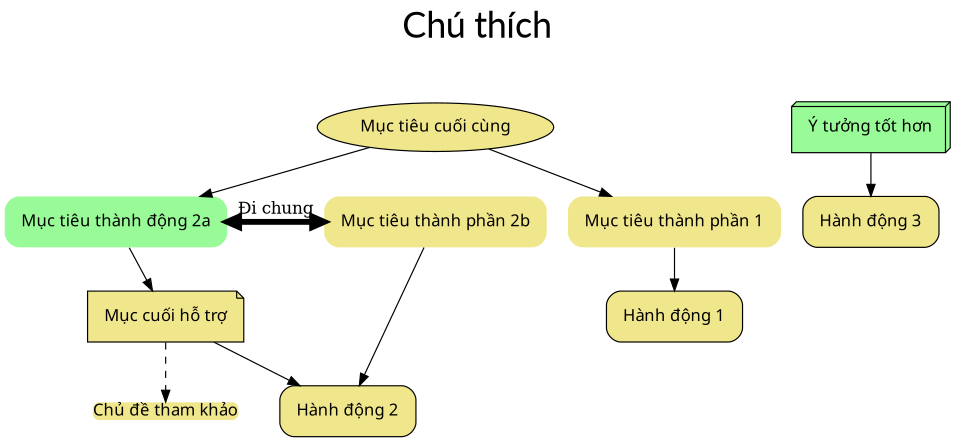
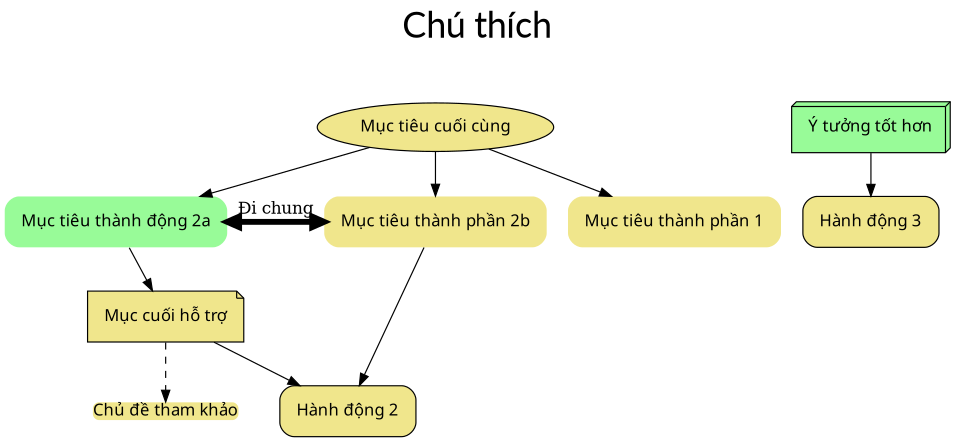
edge "Mục tiêu cuối cùng" -> "Mục tiêu thành phần 2b": added
node "Hành động 1": removed
